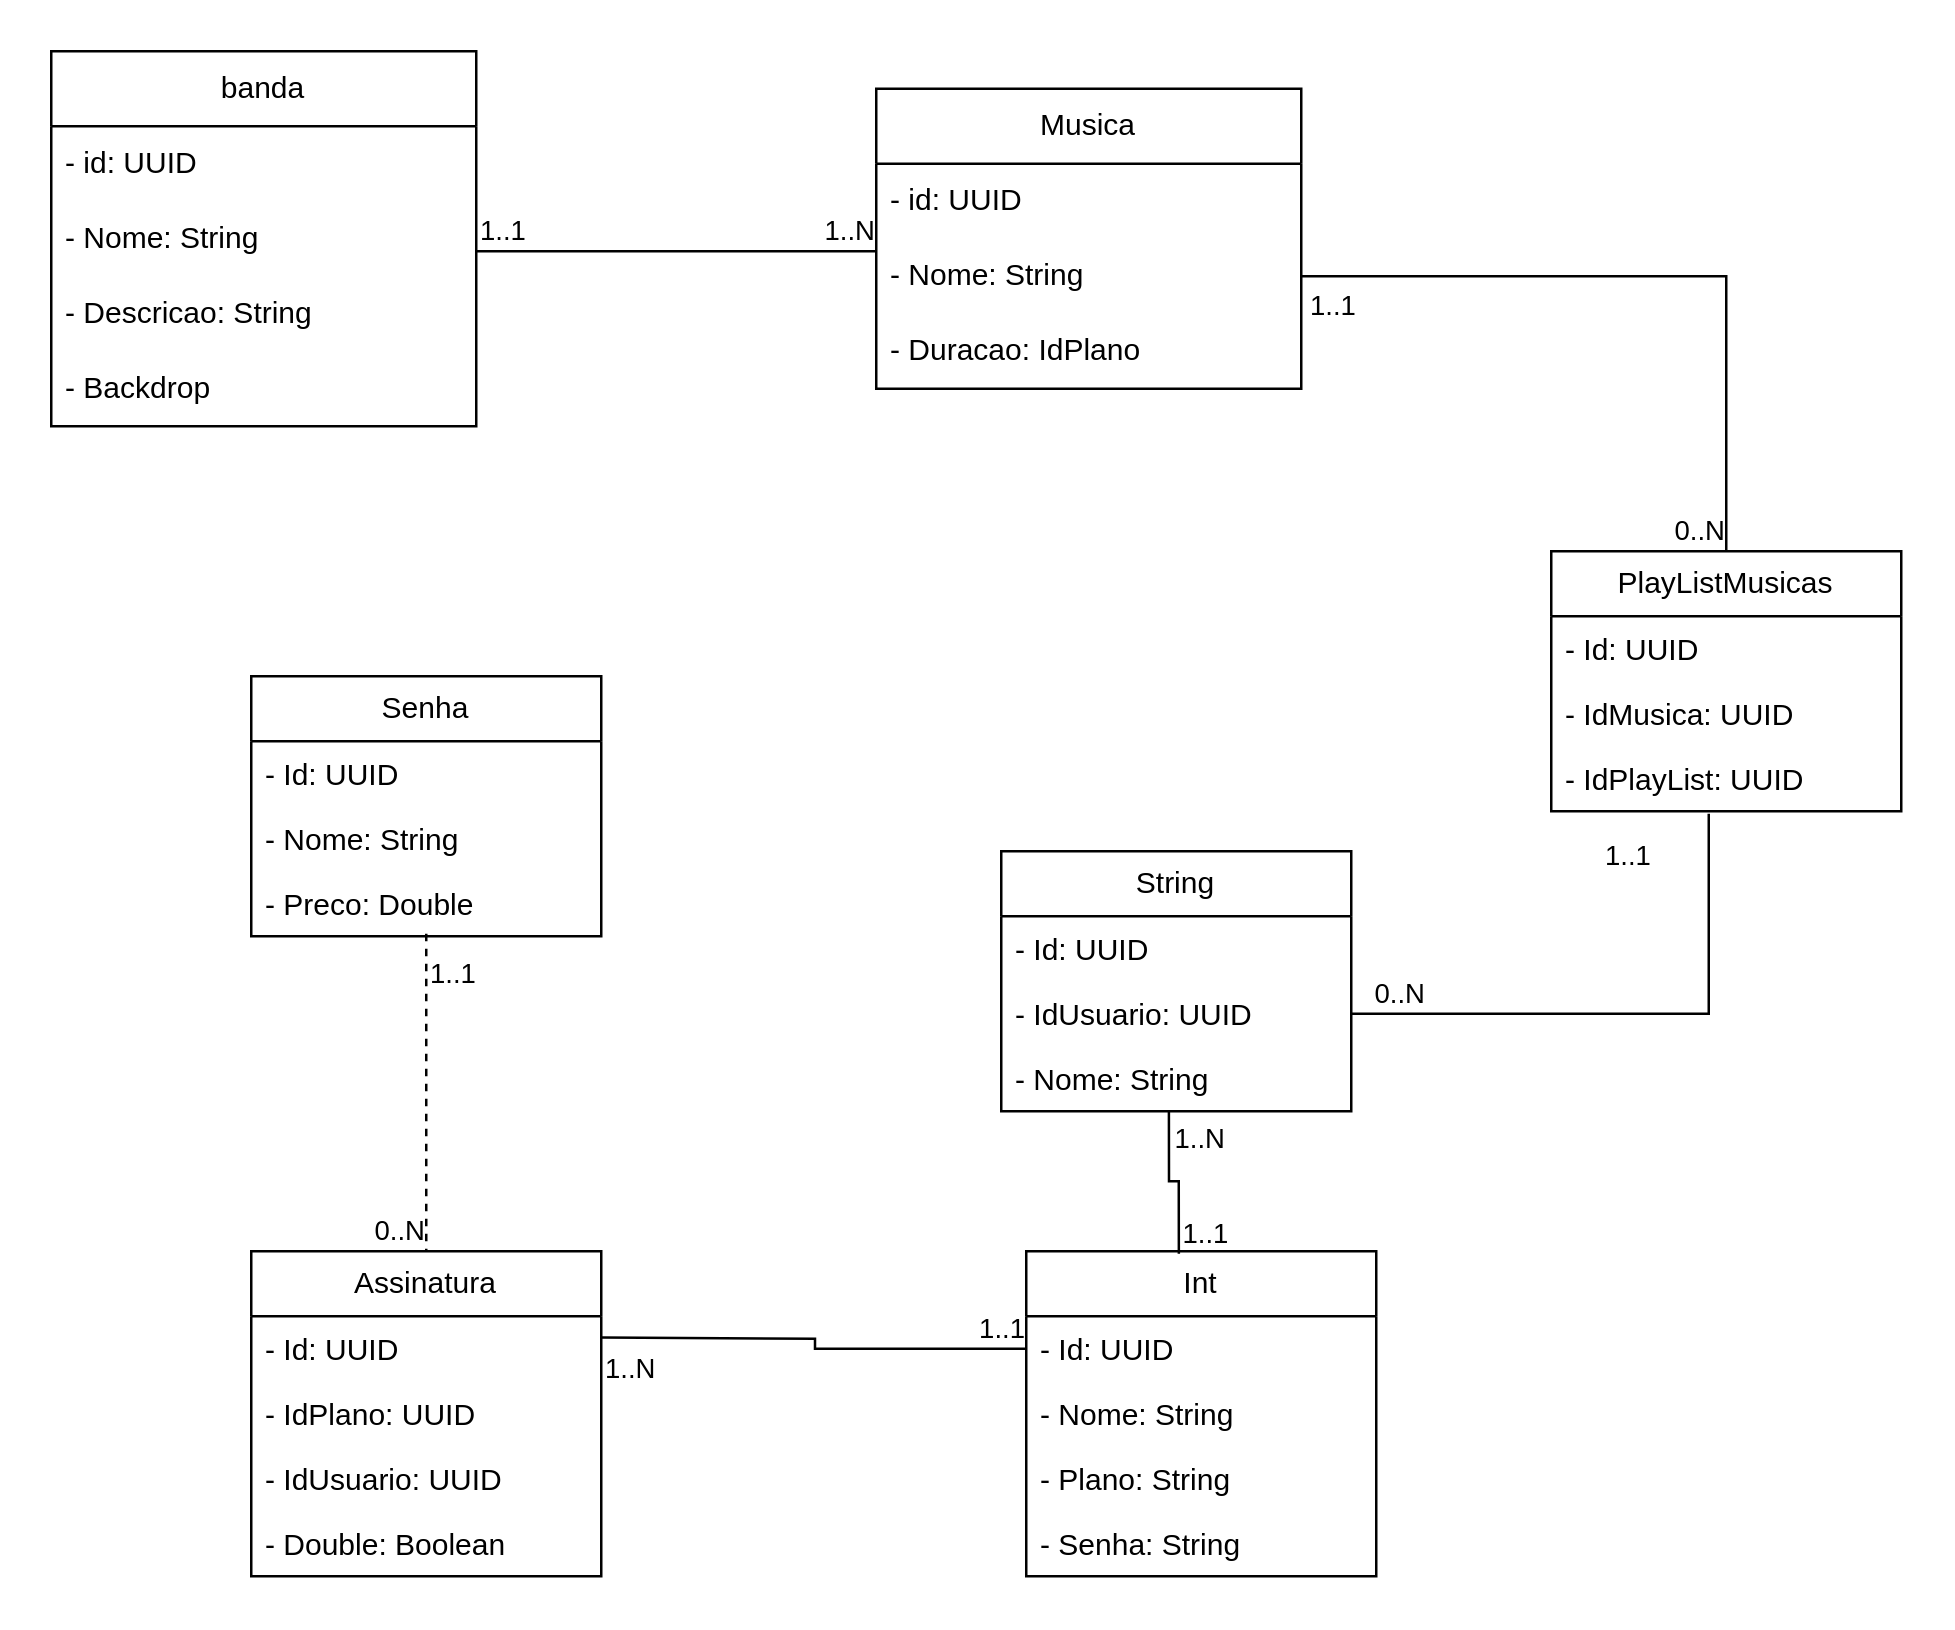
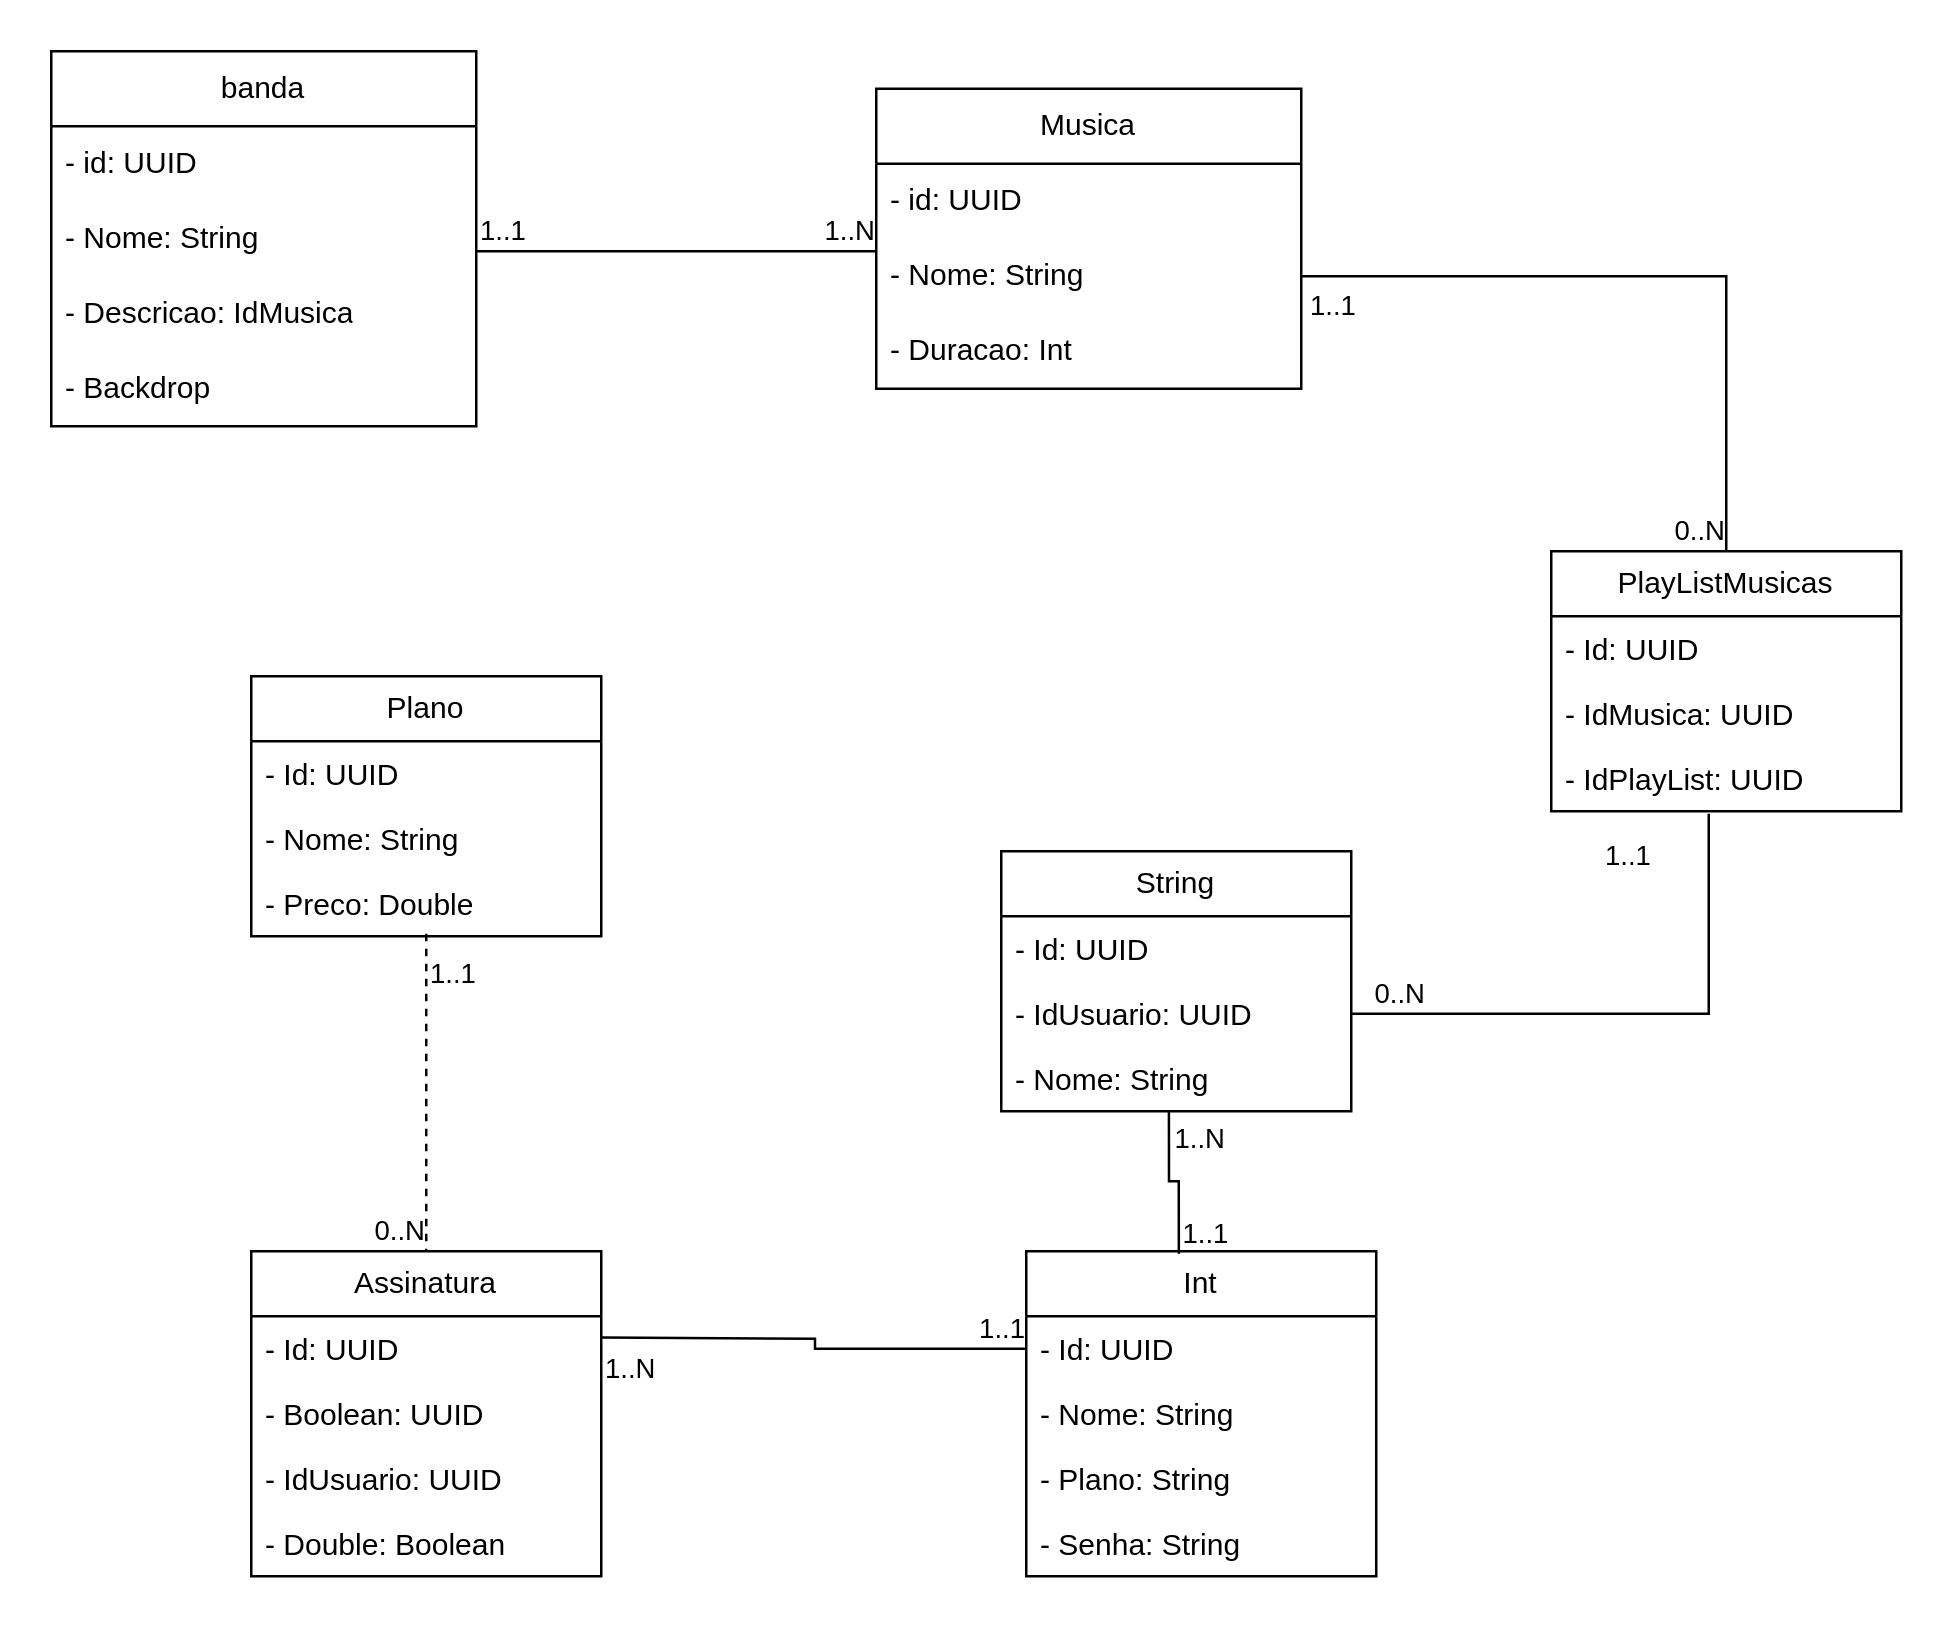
node "- Descricao: String": label "- Descricao: String" -> "- Descricao: IdMusica"
node "- Duracao: IdPlano": label "- Duracao: IdPlano" -> "- Duracao: Int"
node "Senha": label "Senha" -> "Plano"
node "- IdPlano: UUID": label "- IdPlano: UUID" -> "- Boolean: UUID"
